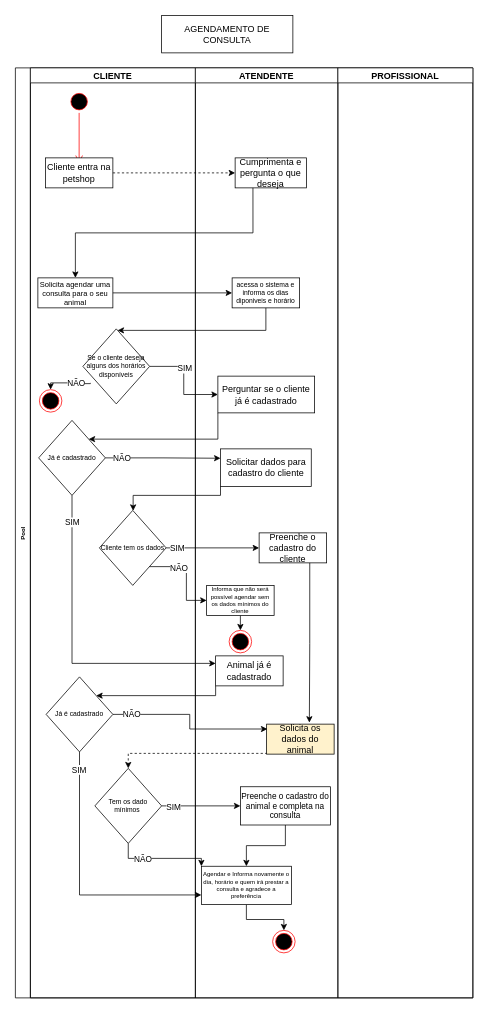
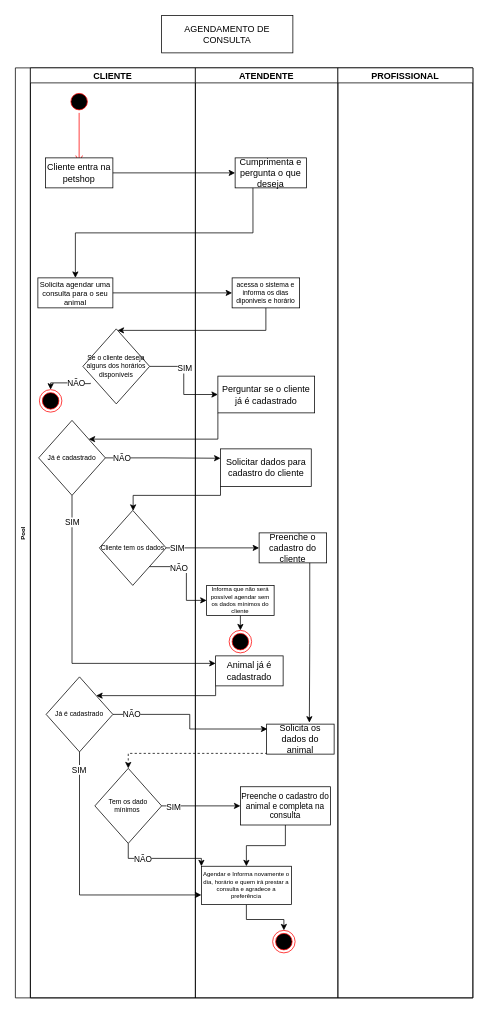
edge "Cliente entra na petshop" -> "Cumprimenta e pergunta o que deseja": style dashed -> solid
node "Solicita os dados do animal": fillcolor #fff2cc -> #ffffff
